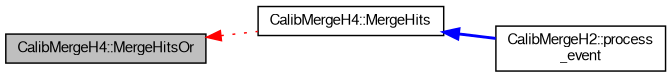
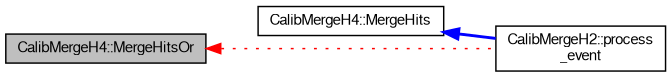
edge "CalibMergeH4::MergeHits" -> "CalibMergeH4::MergeHitsOr": now "CalibMergeH2::process _event" -> "CalibMergeH4::MergeHitsOr"
